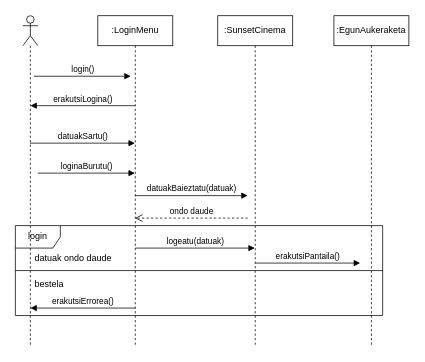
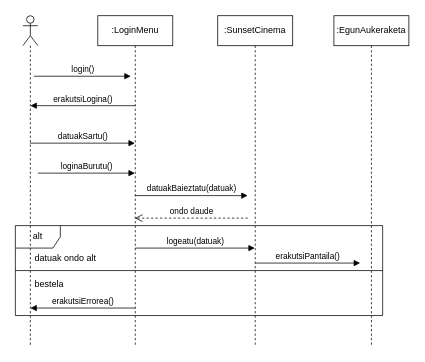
node "login": label "login" -> "alt"
node "datuak ondo daude": label "datuak ondo daude" -> "datuak ondo alt"
